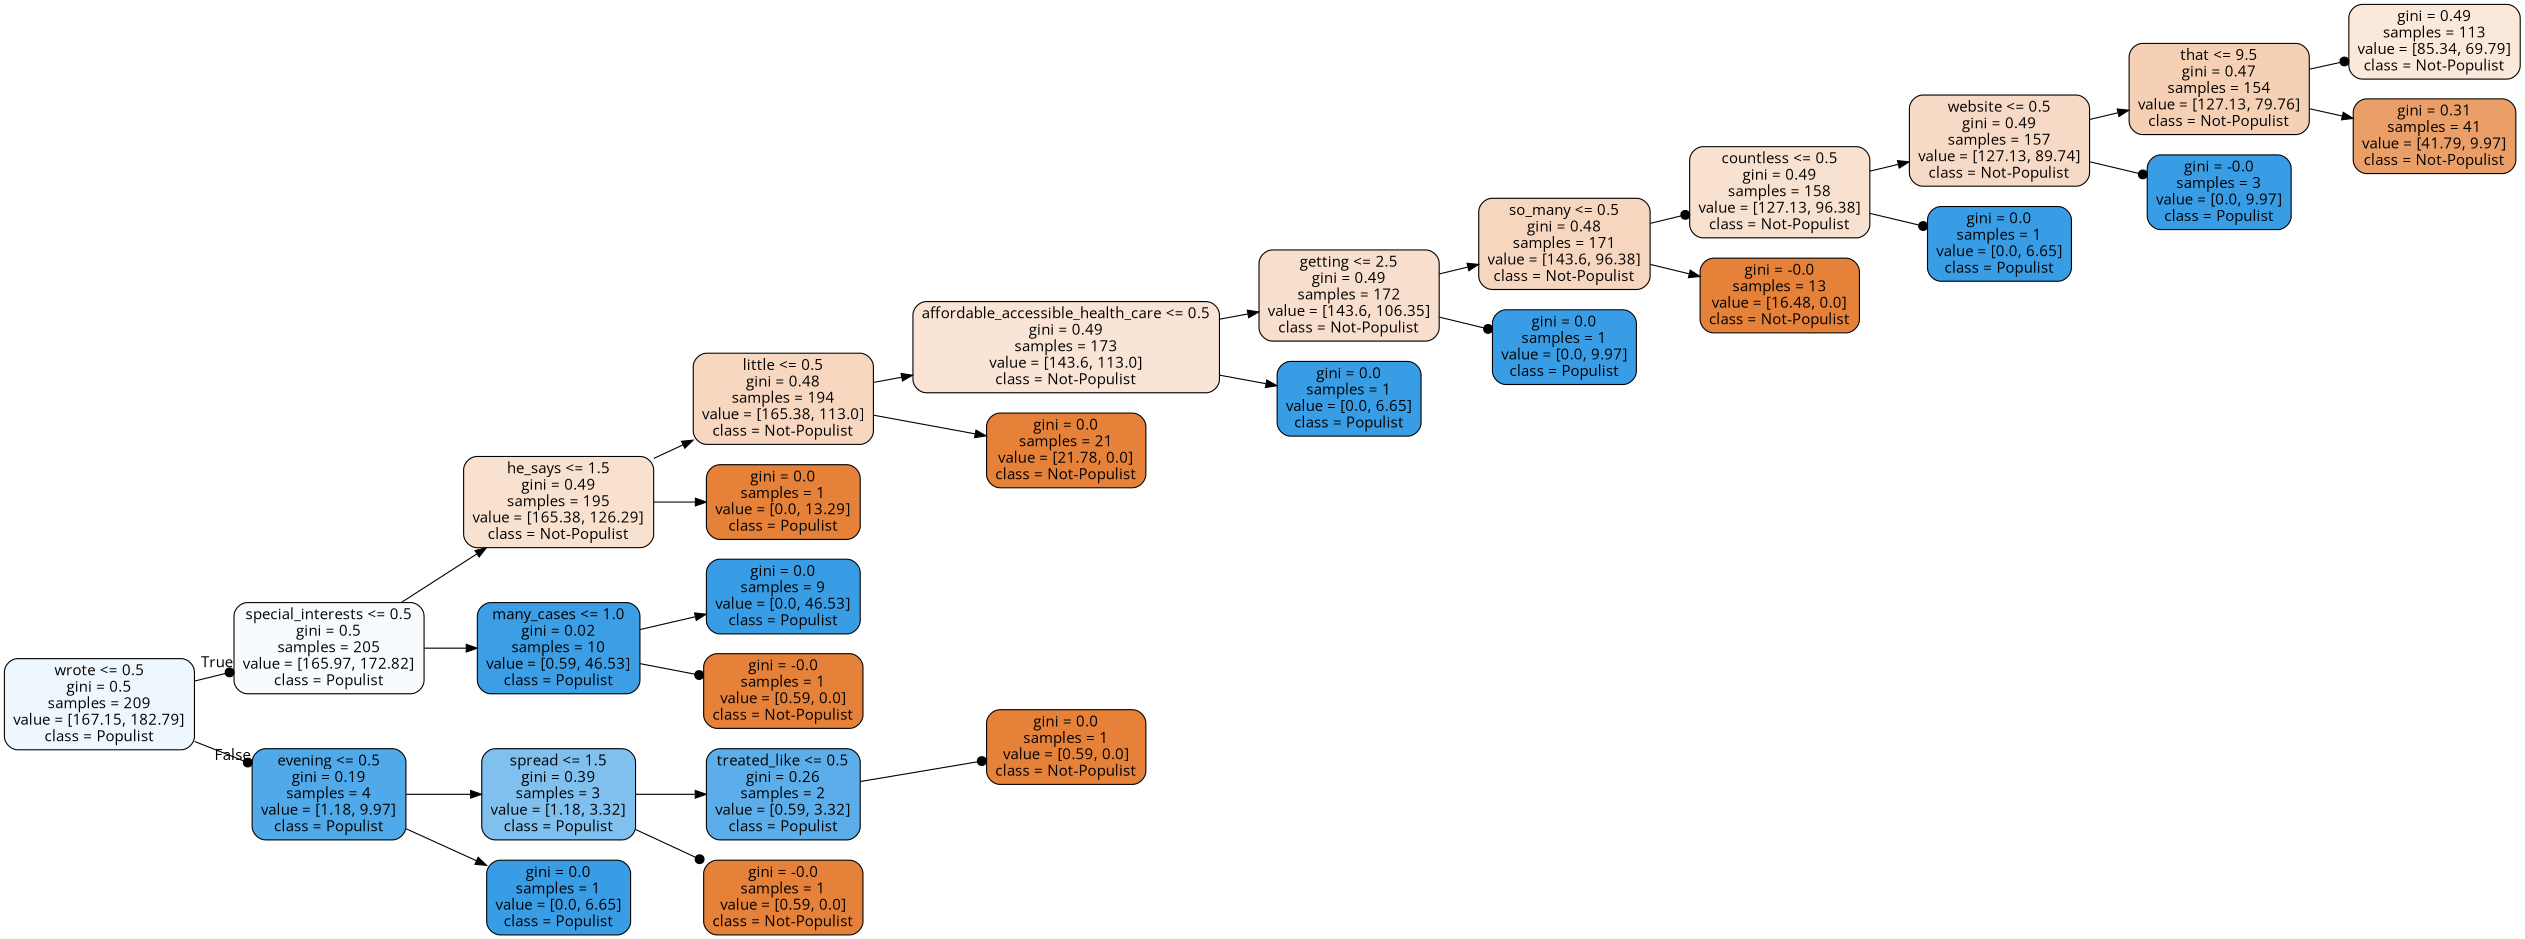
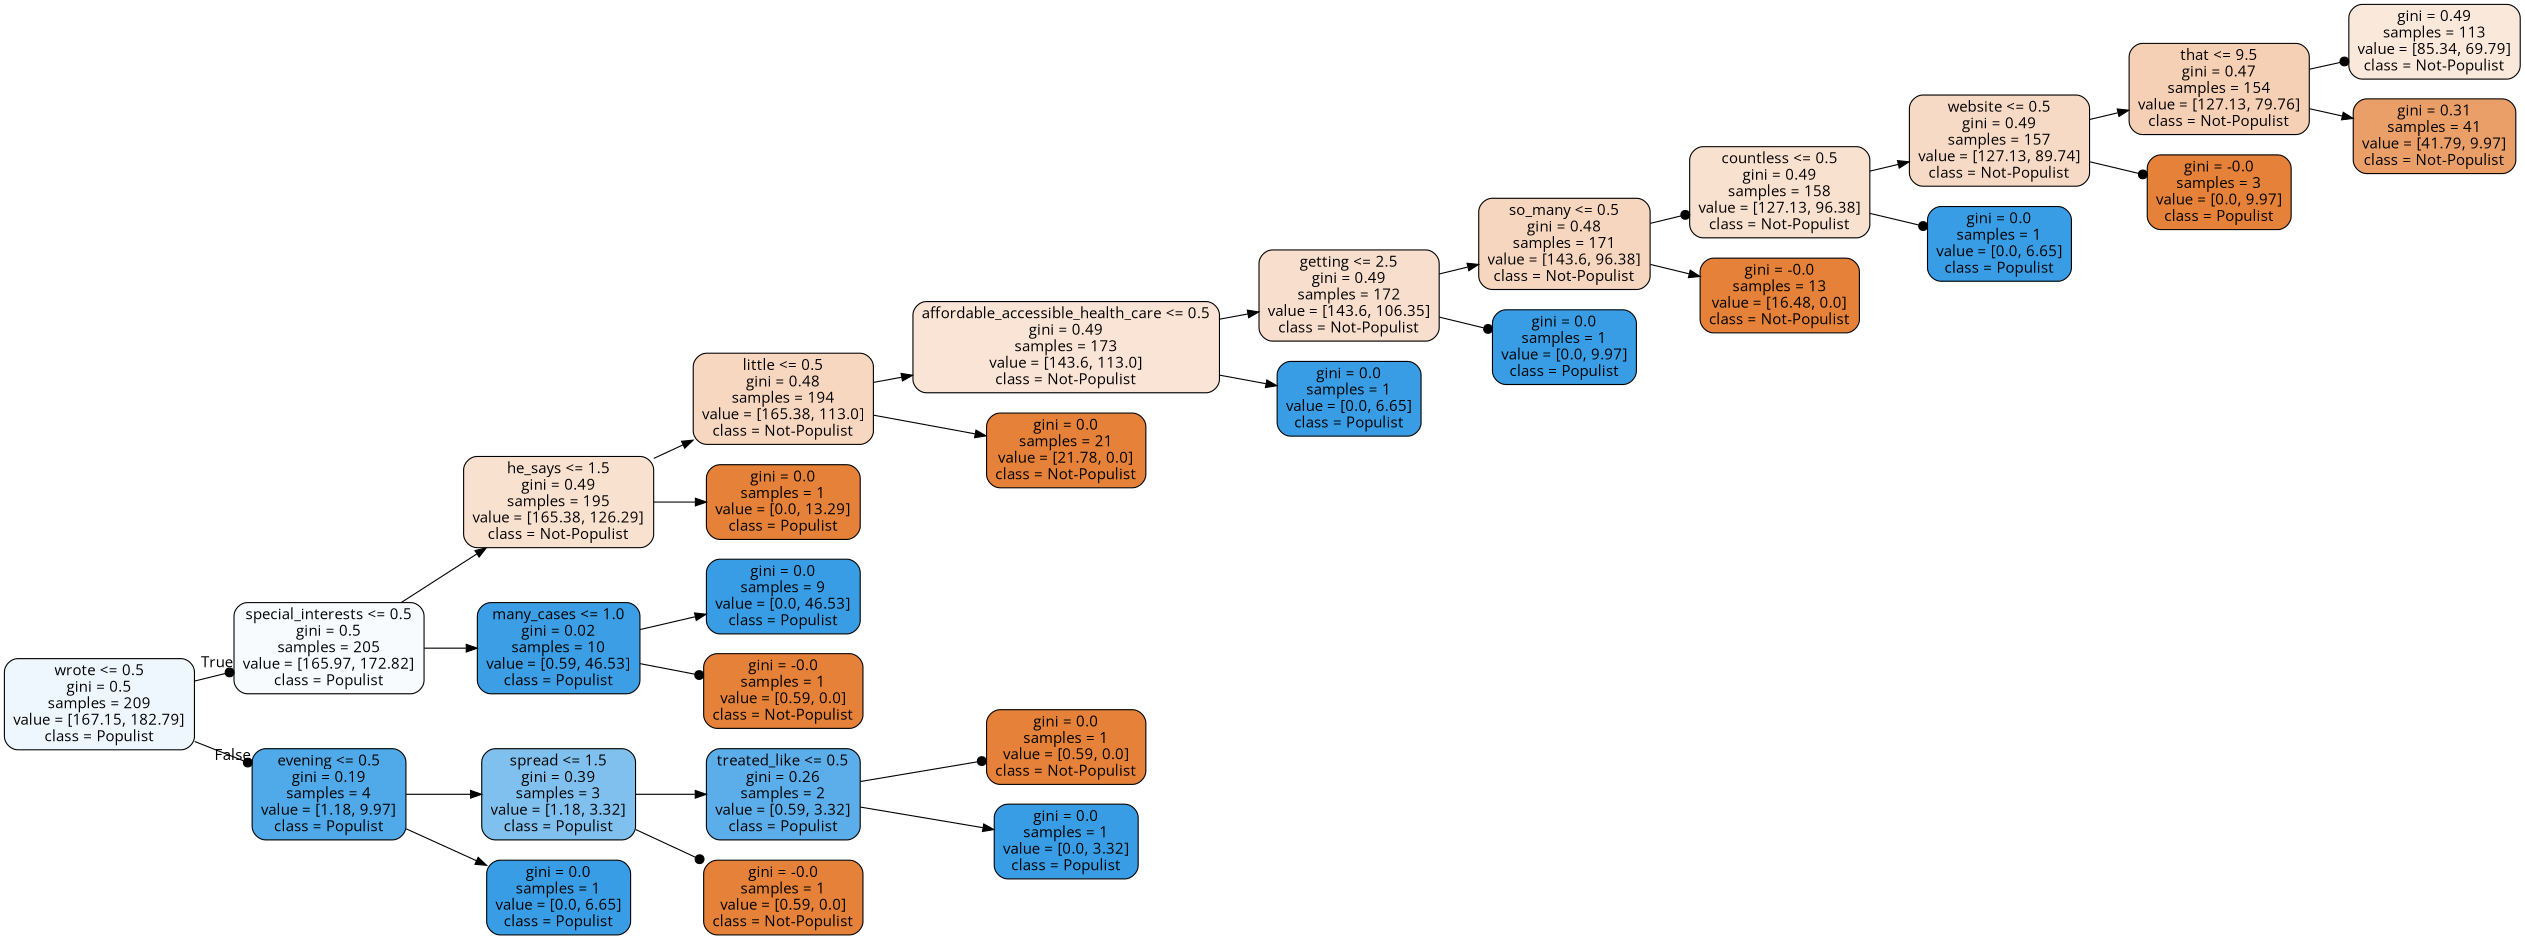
node "gini = -0.0 samples = 3 value = [0.0, 9.97] class = Populist": fillcolor #399de5 -> #e58139
node "gini = 0.0 samples = 1 value = [0.0, 3.32] class = Populist": added
